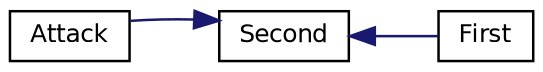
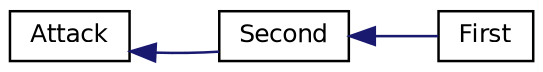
edge "Attack" -> "Second": reversed
